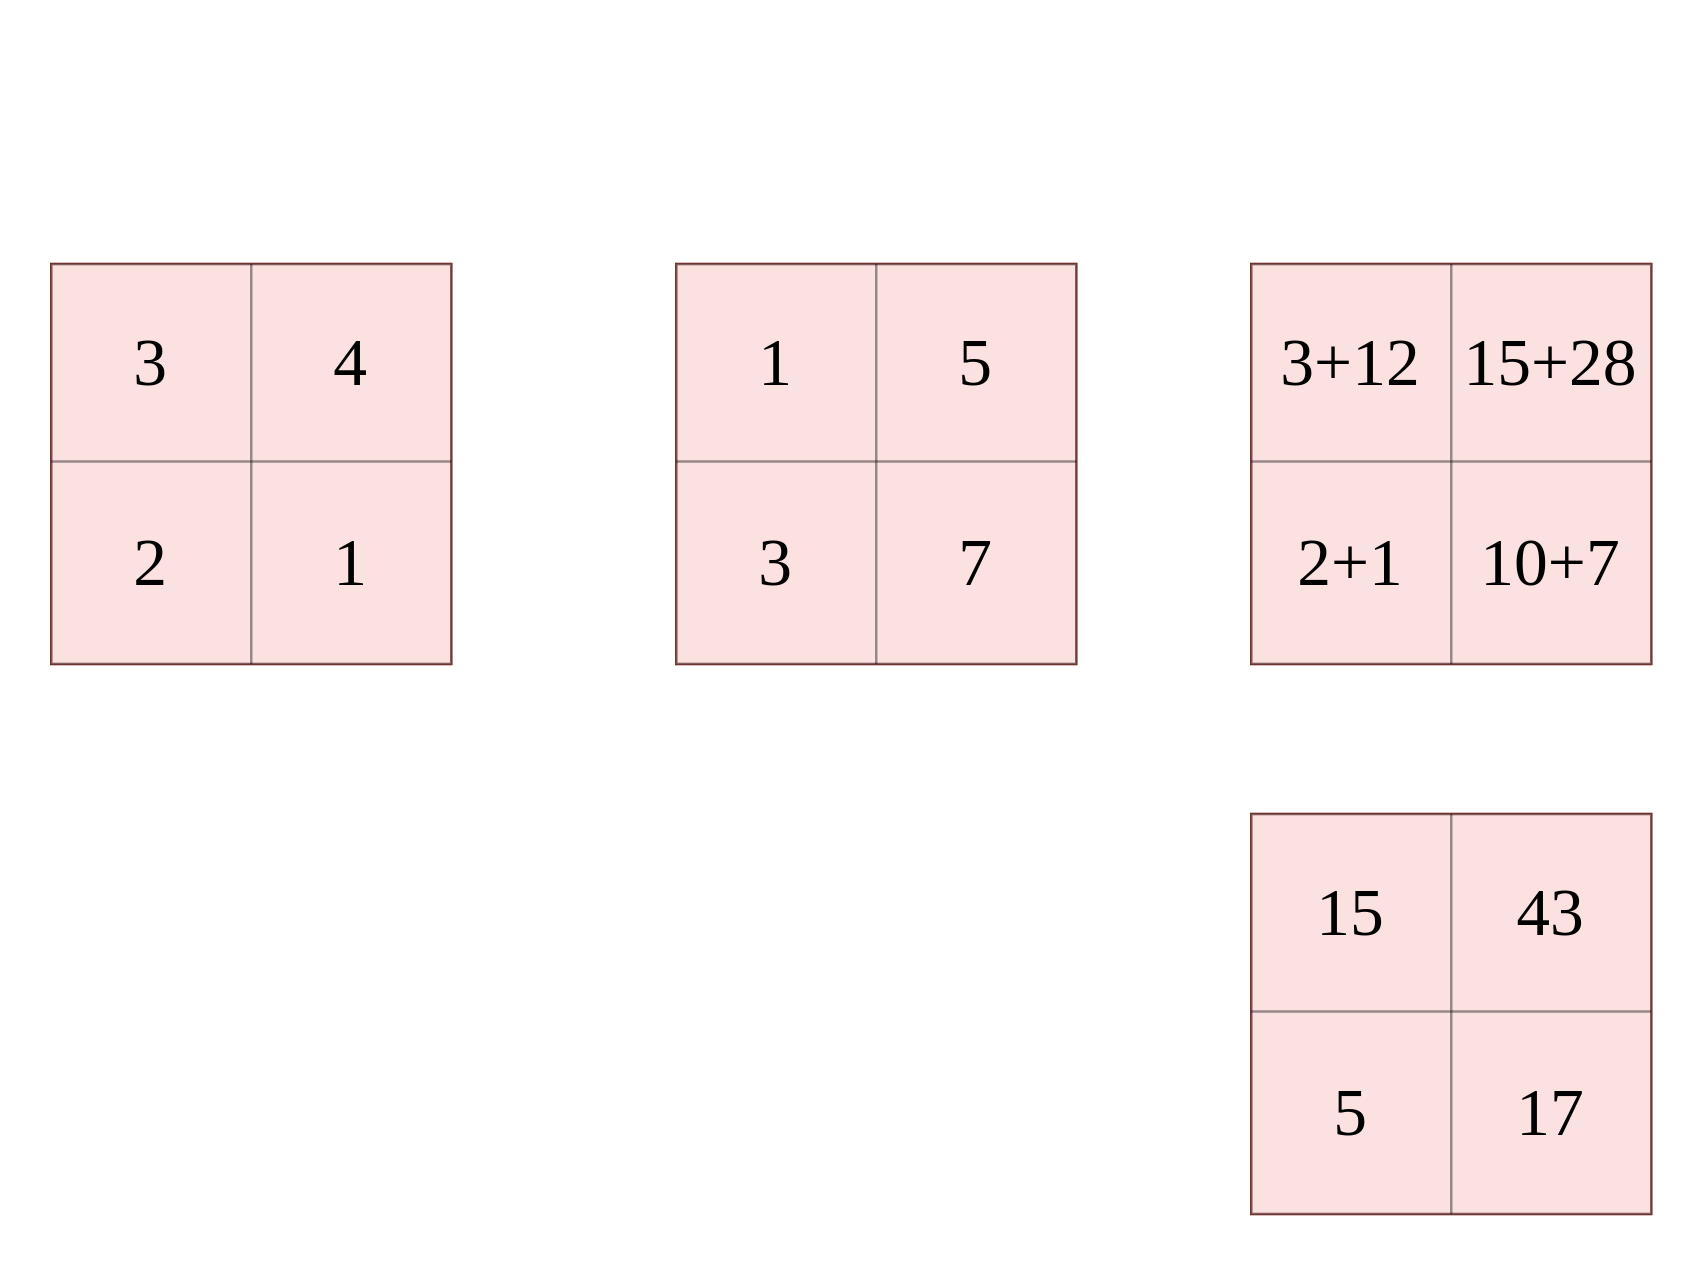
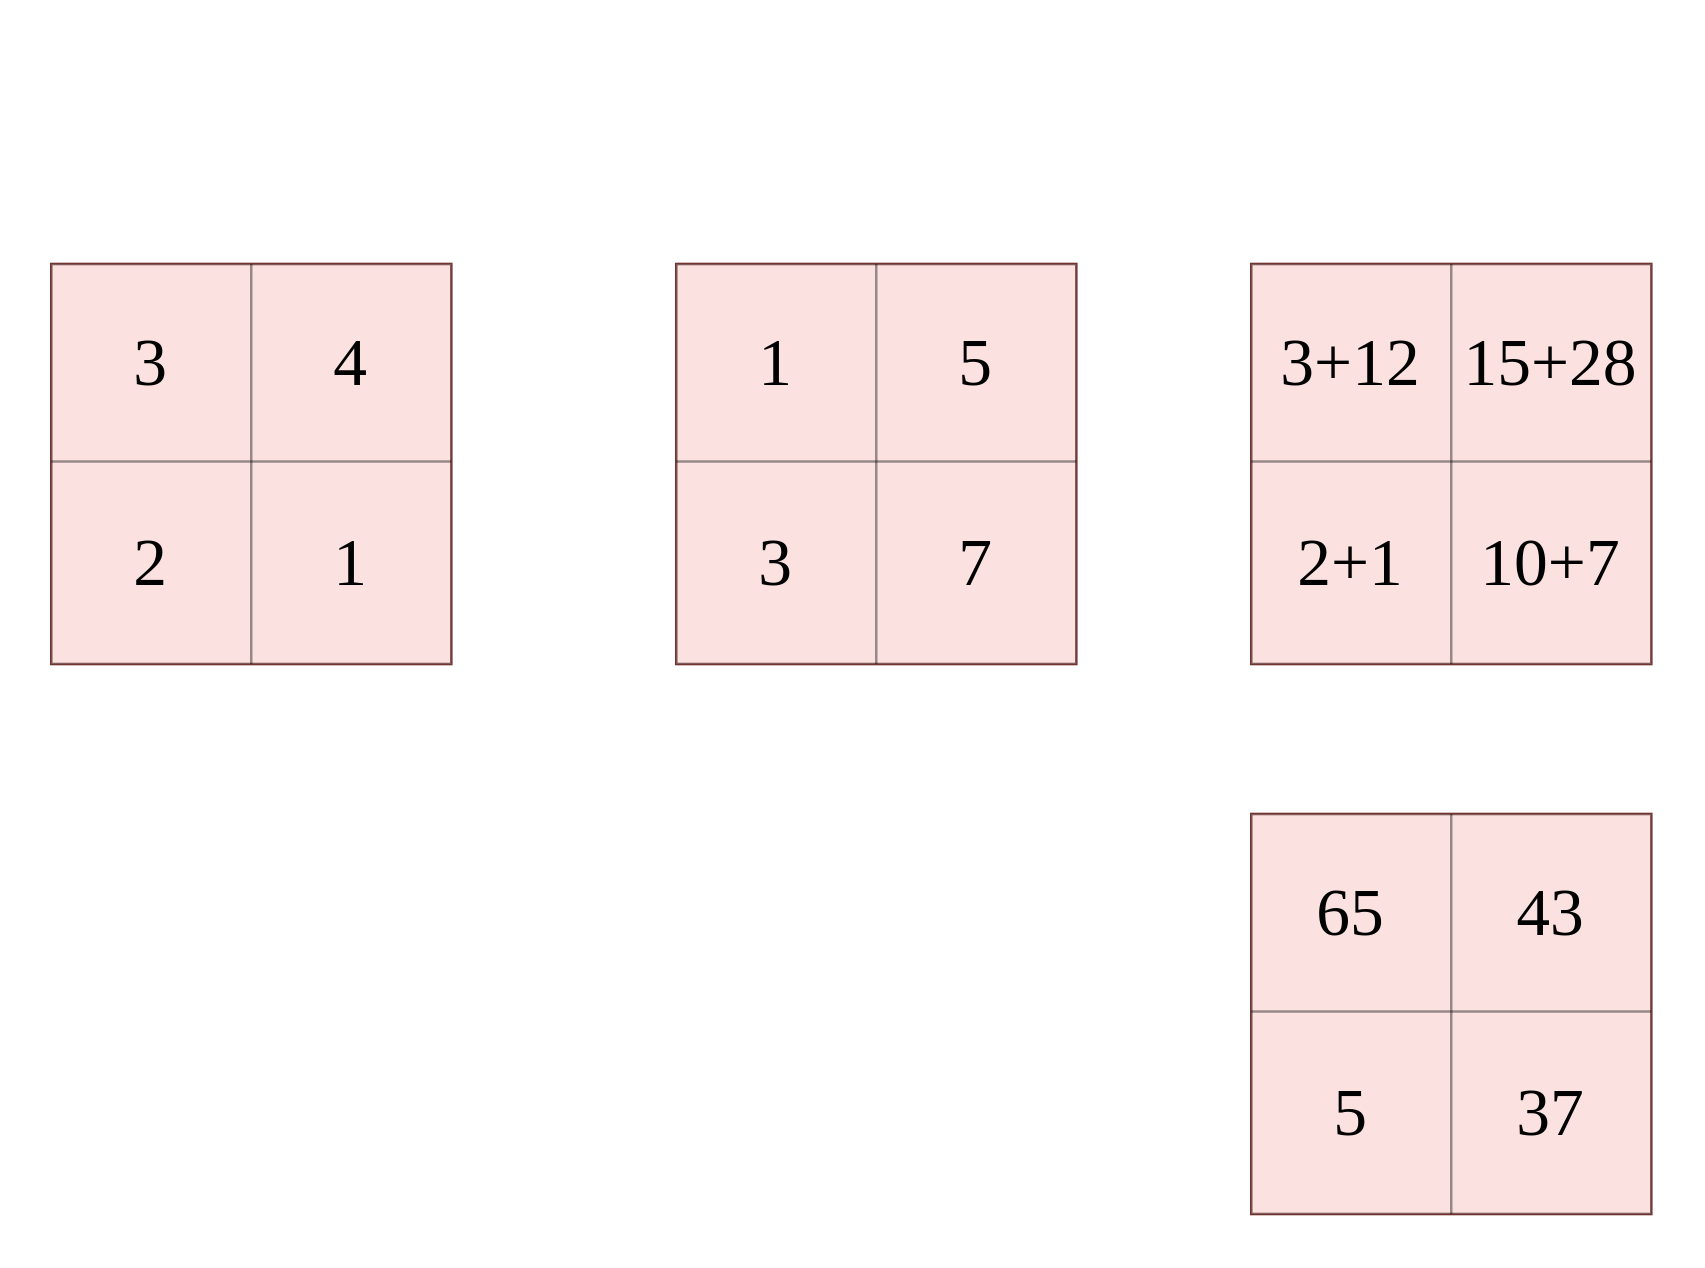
node "15": label "15" -> "65"
node "17": label "17" -> "37"
